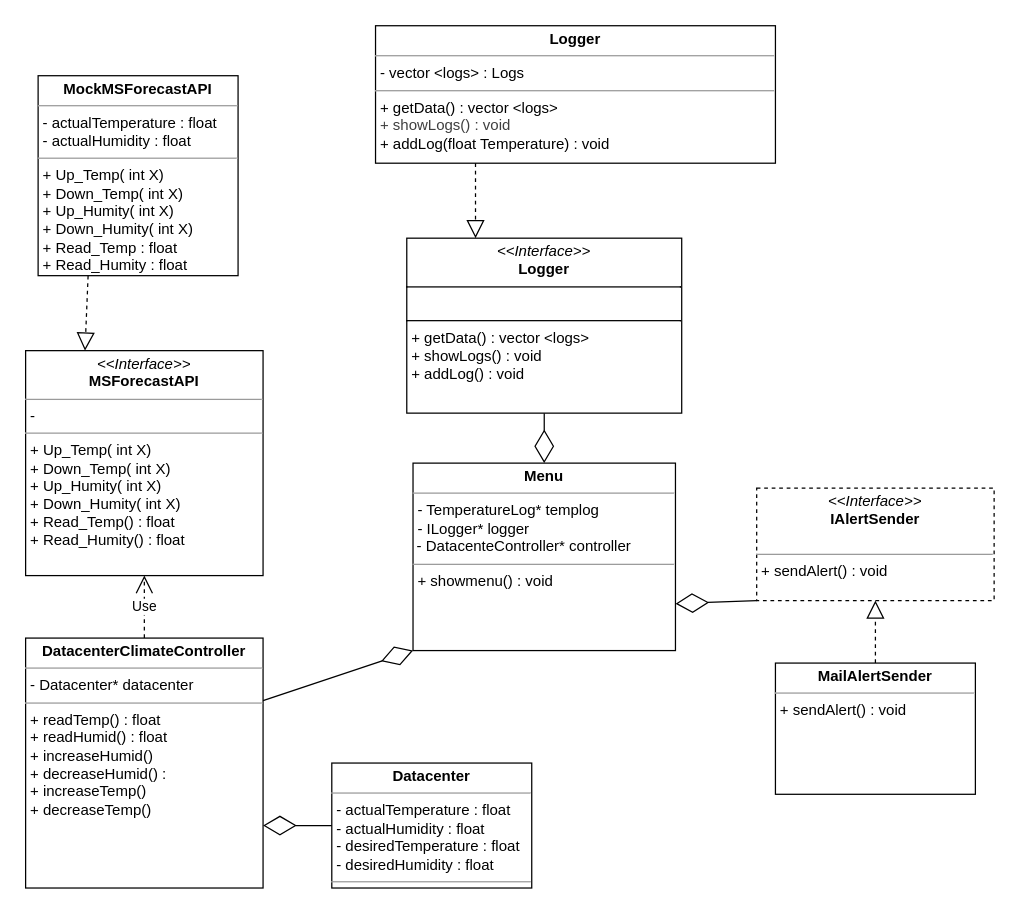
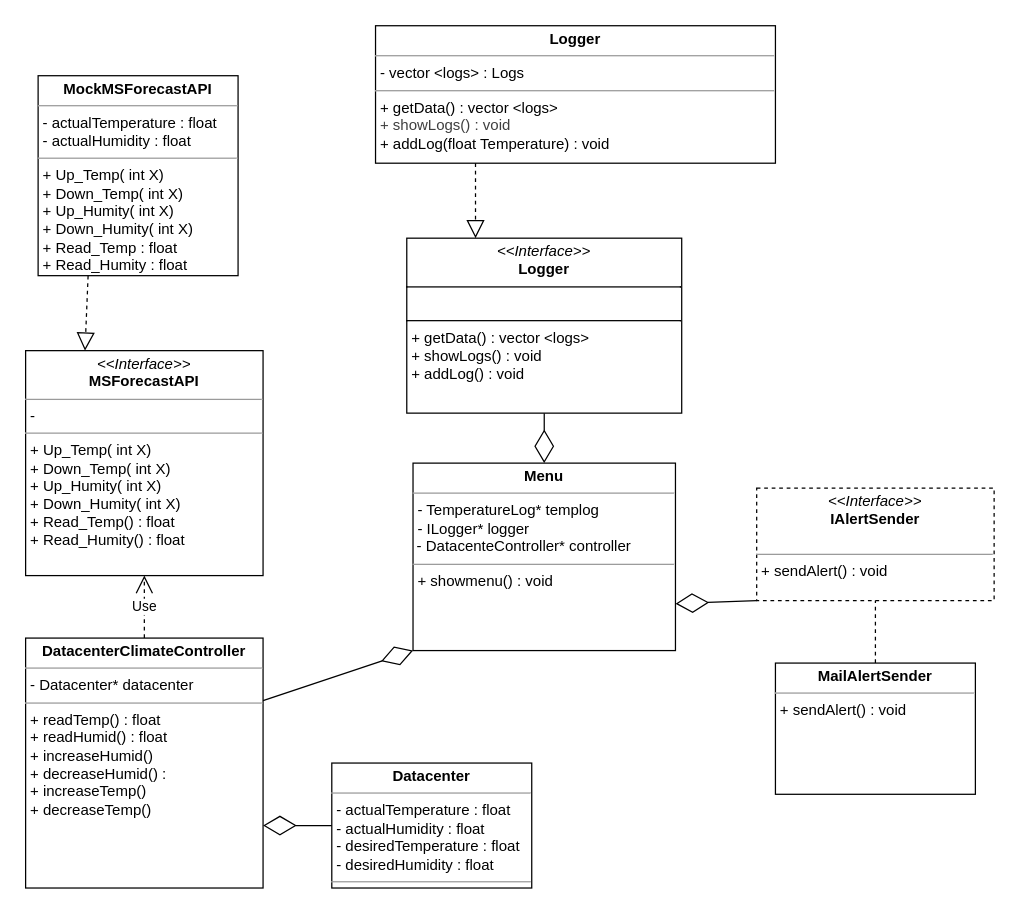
edge "MailAlertSender + sendAlert() : void" -> "<<Interface>> IAlertSender + sendAlert() : void": arrowhead block -> none
